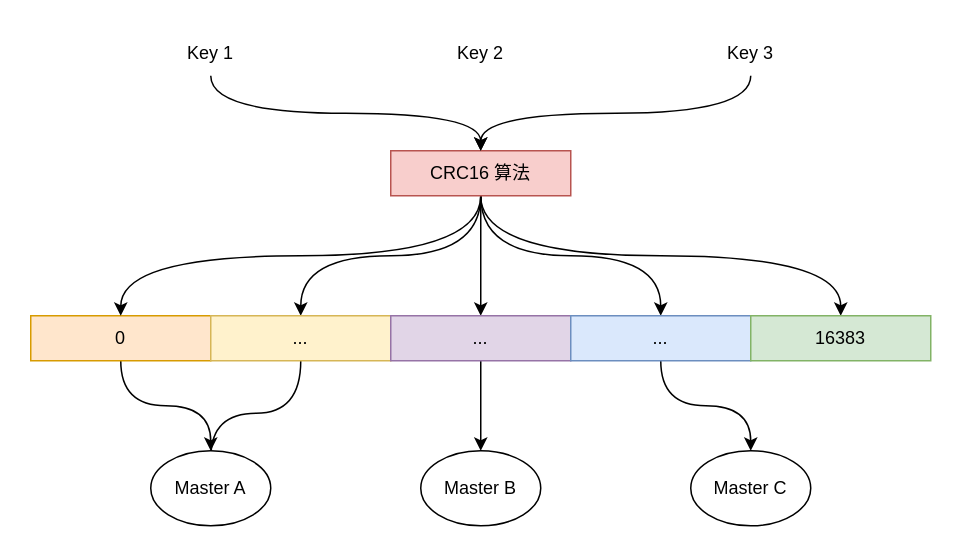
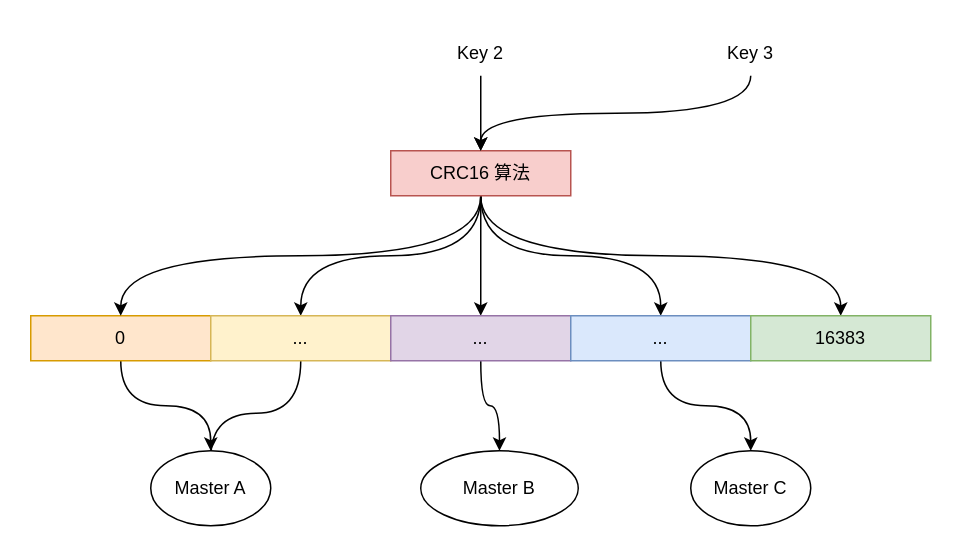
node "Key 1": removed
edge "Key 2" -> "CRC16 算法": added
edge "Key 1" -> "CRC16 算法": removed
node "Master B": size 120x75 -> 158x75
